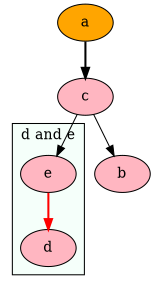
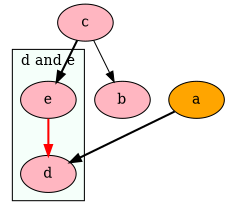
edge "a" -> "c": now "a" -> "d"
edge "c" -> "e": style solid -> bold
